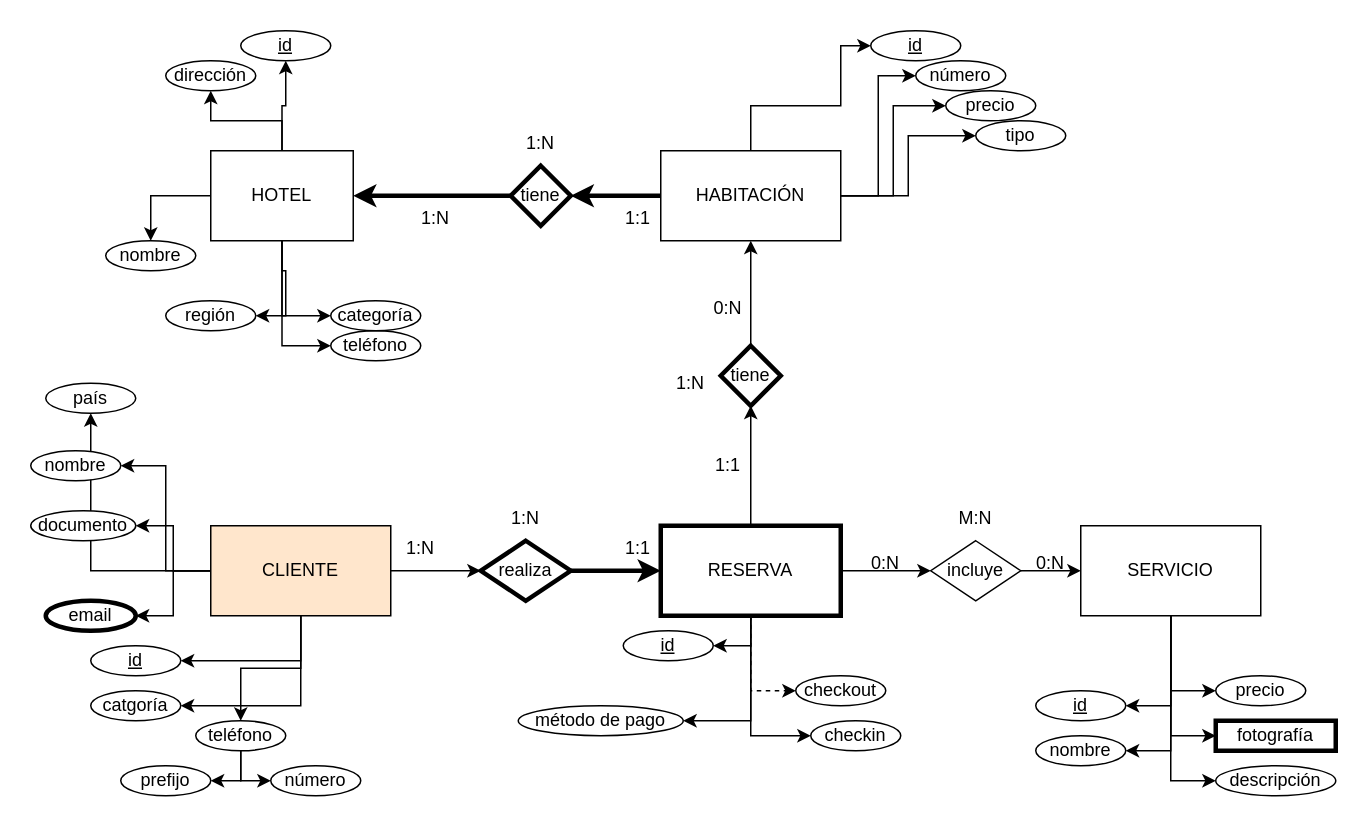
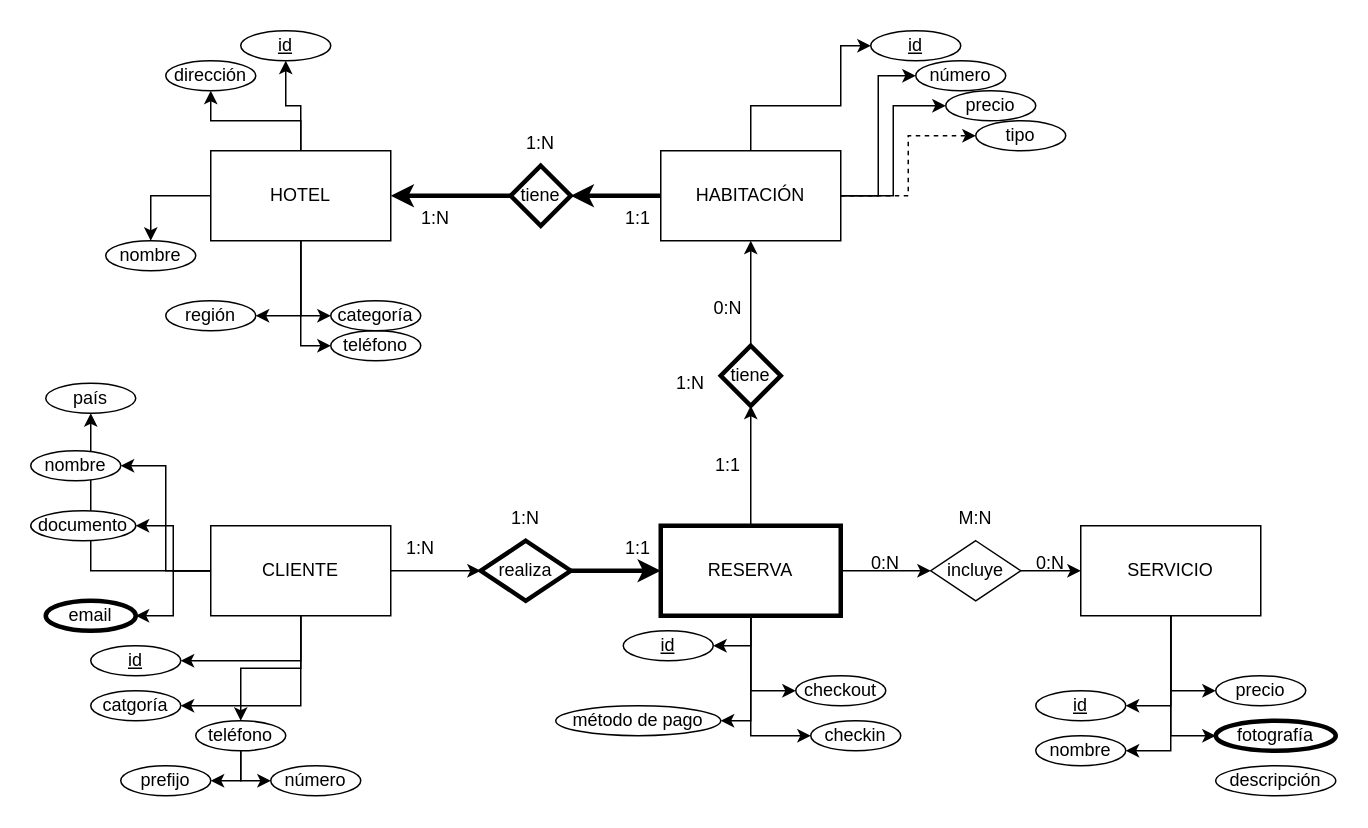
edge "HABITACIÓN" -> "tipo": style solid -> dashed
node "HOTEL": size 143x90 -> 180x90
node "CLIENTE": fillcolor #ffe6cc -> #ffffff
edge "RESERVA" -> "checkout": style dashed -> solid
node "método de pago": moved (601, 721) -> (638, 721)
node "fotografía": shape rectangle -> ellipse
edge "SERVICIO" -> "descripción": removed
